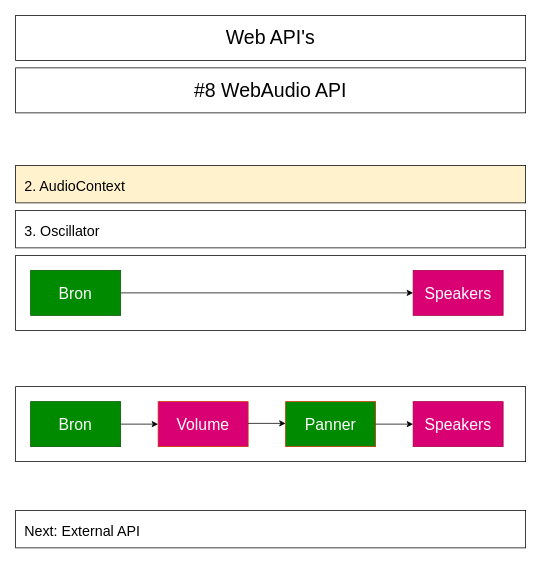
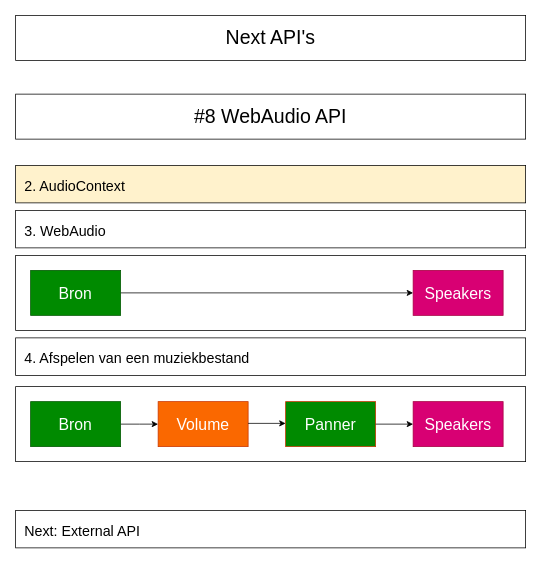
node "Web API's": label "Web API's" -> "Next API's"
node "#8 WebAudio API": moved (270, 90) -> (270, 117)
node "3. Oscillator": label "3. Oscillator" -> "3. WebAudio"
node "4. Afspelen van een muziekbestand": added
node "Volume": fillcolor #d80073 -> #fa6800
